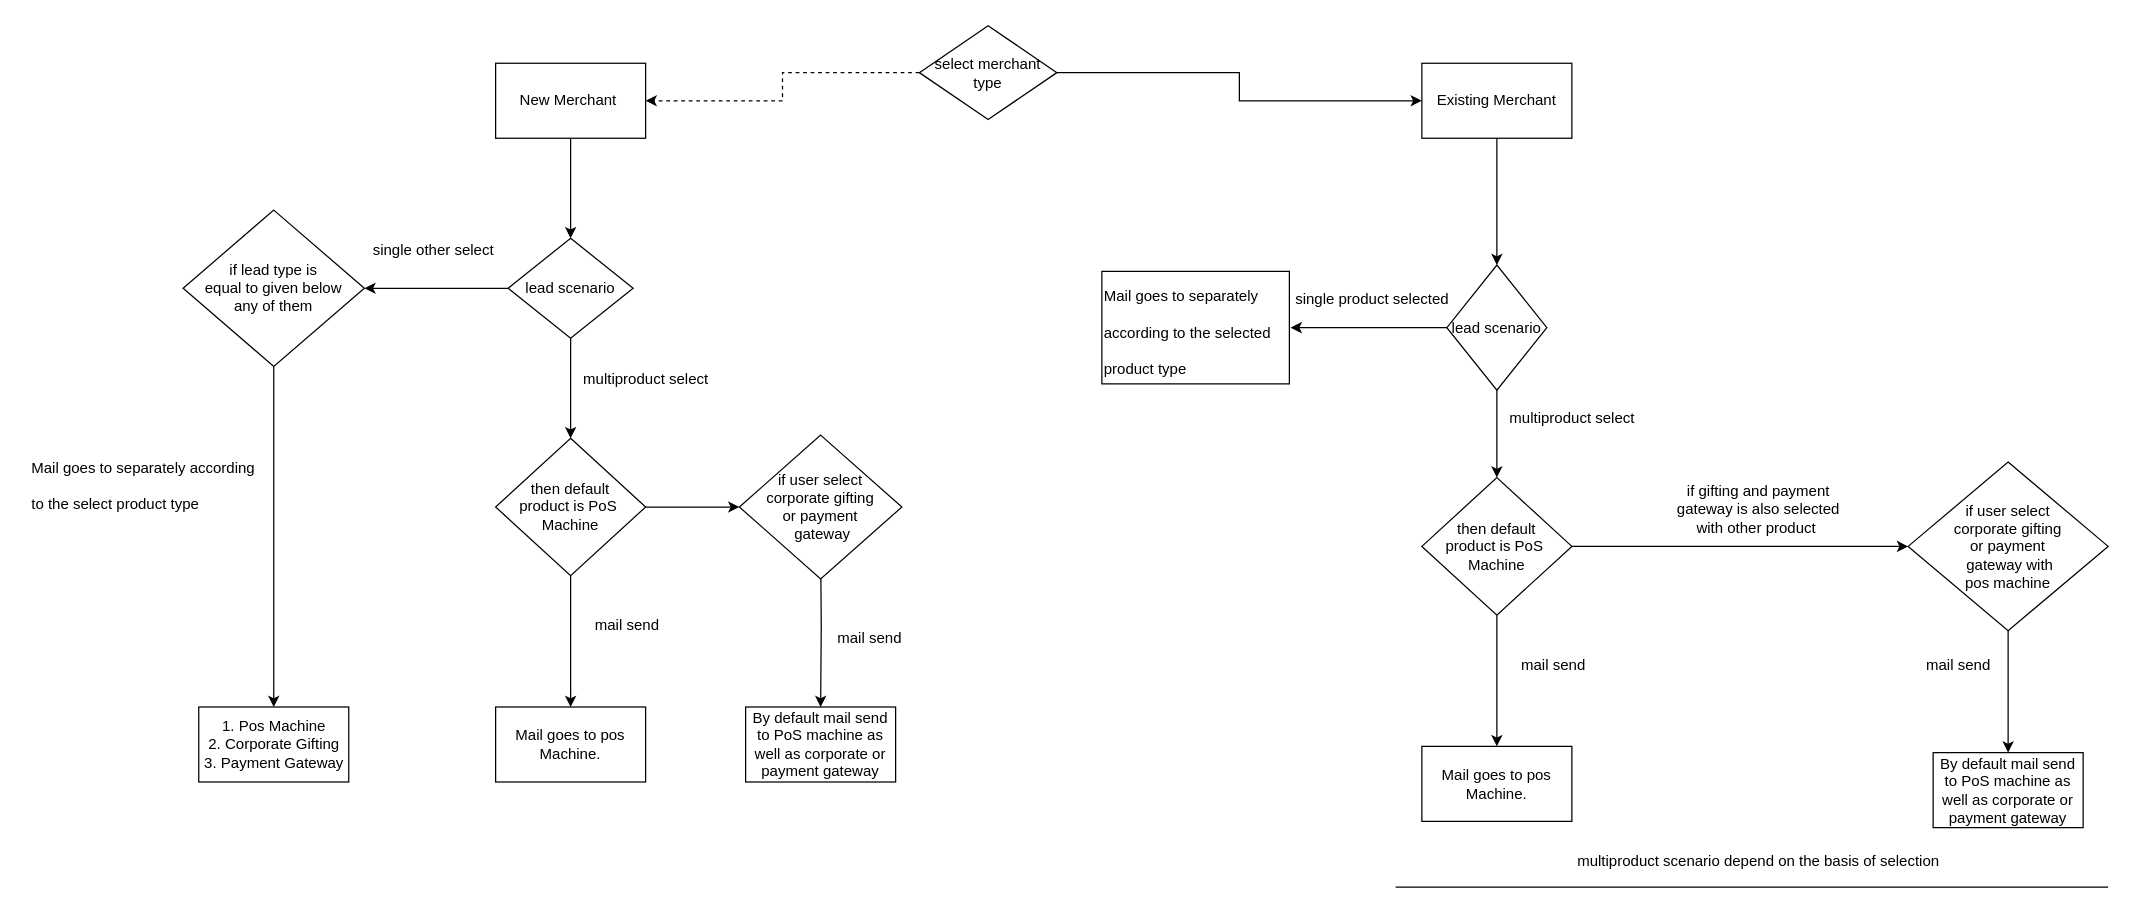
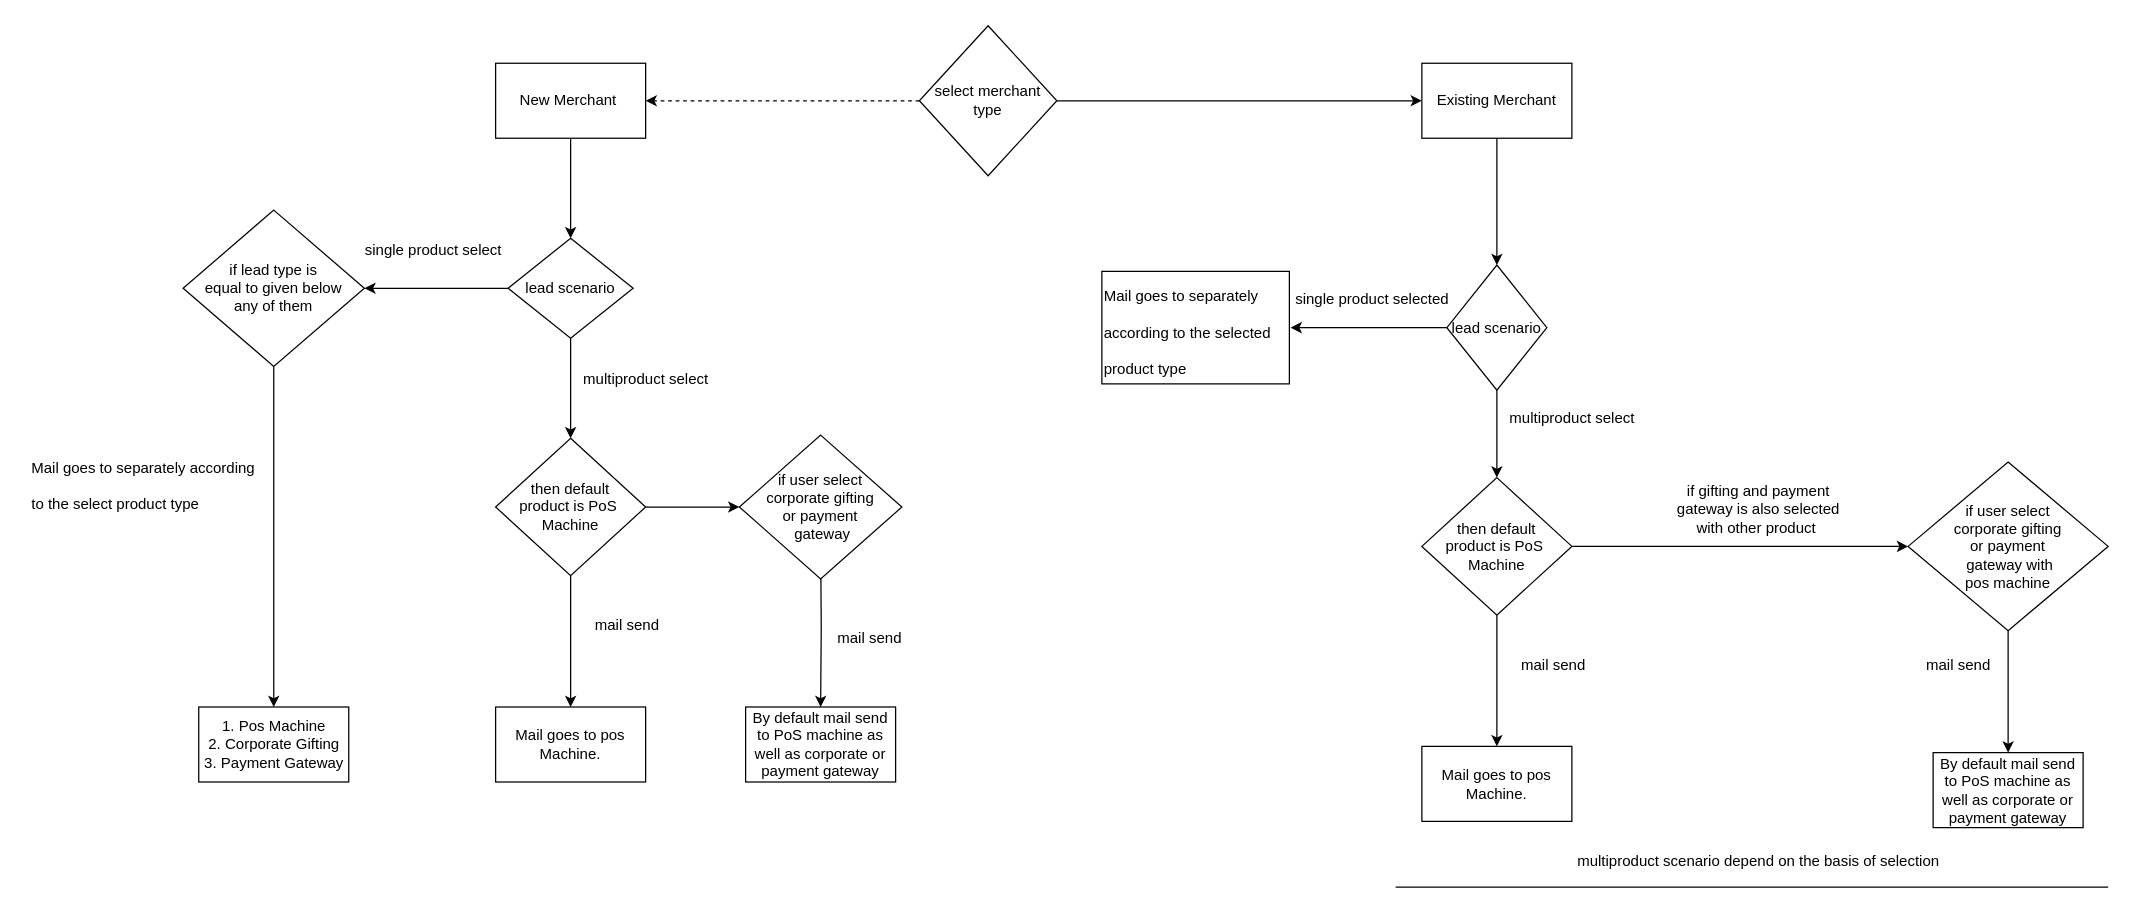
node "select merchant type": size 138x94 -> 138x150
node "single other select": label "single other select" -> "single product select"
